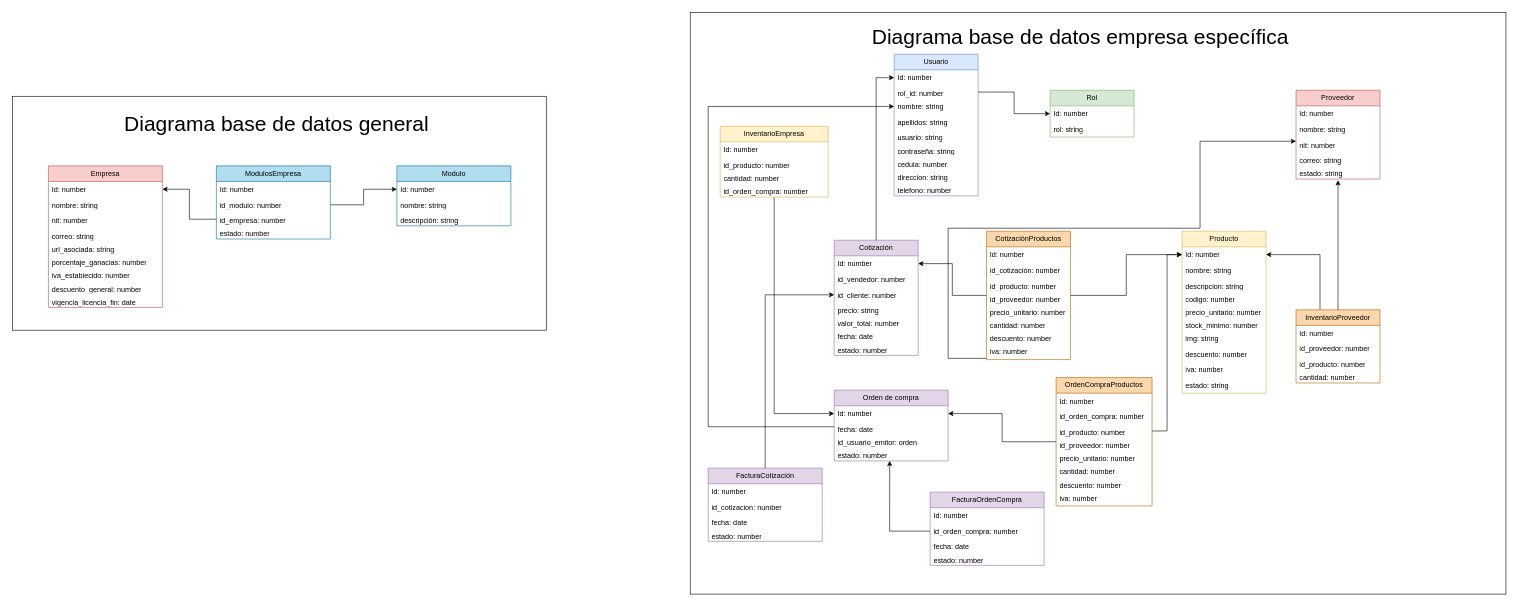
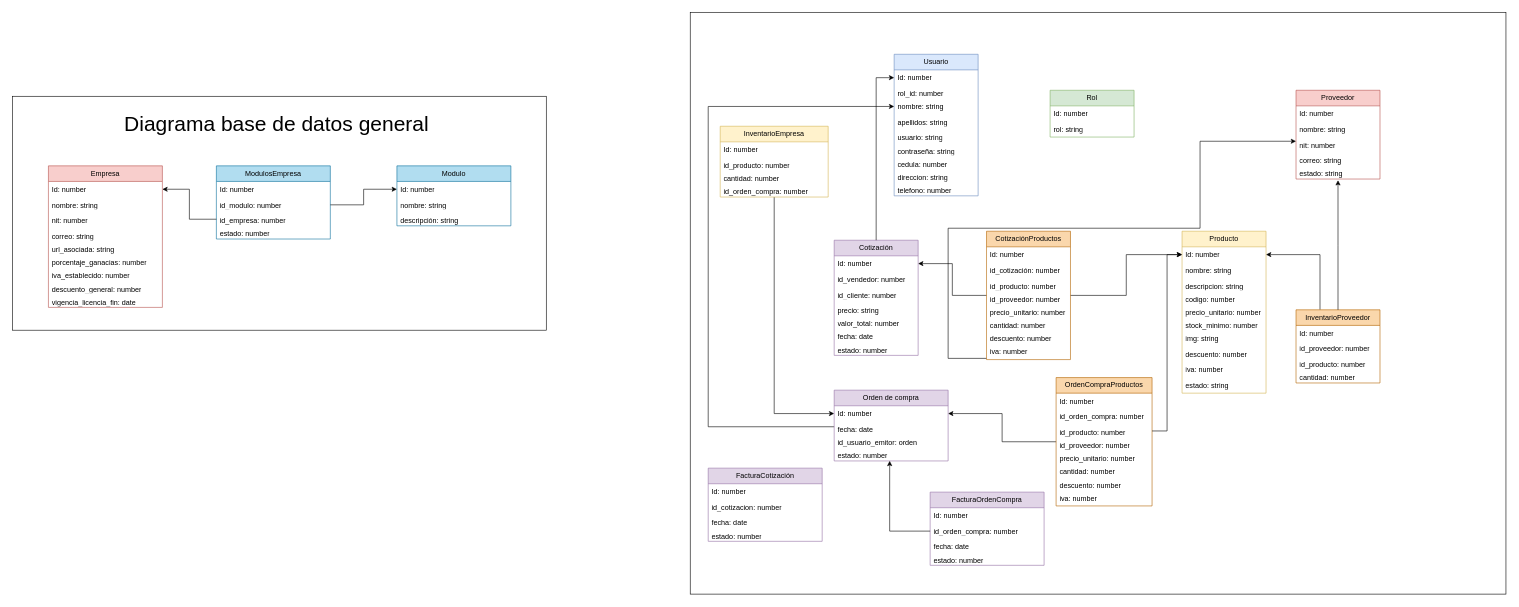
node "Diagrama base de datos empresa específica": removed
edge "rol_id: number" -> "Rol": removed
edge "FacturaCotización" -> "id_cliente: number": removed
